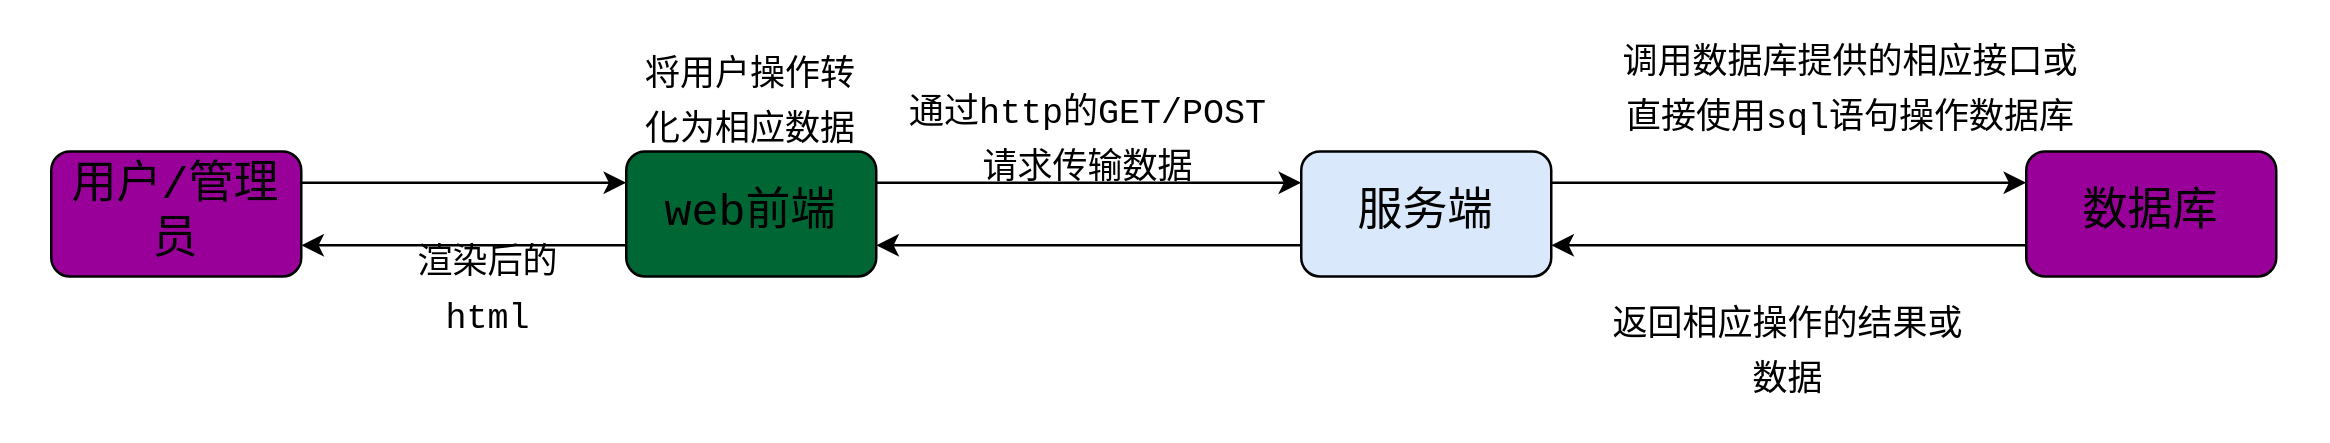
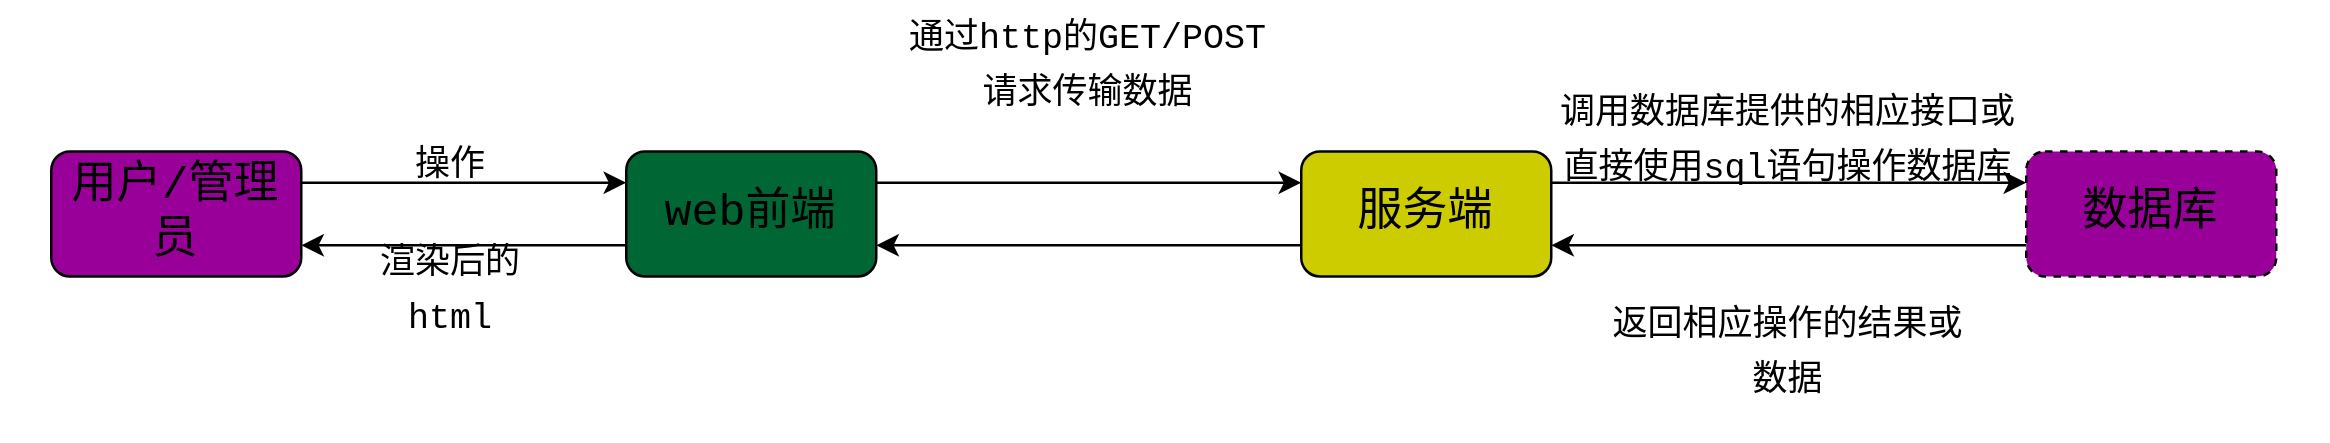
node "调用数据库提供的相应接口或直接使用sql语句操作数据库": moved (1851, 89) -> (1789, 139)
node "将用户操作转化为相应数据": removed
node "通过http的GET/POST请求传输数据": moved (1089, 139) -> (1089, 64)
node "操作": added
node "服务端": fillcolor #dae8fc -> #cccc00
node "数据库": style solid -> dashed
node "渲染后的html": moved (489, 289) -> (451, 289)
